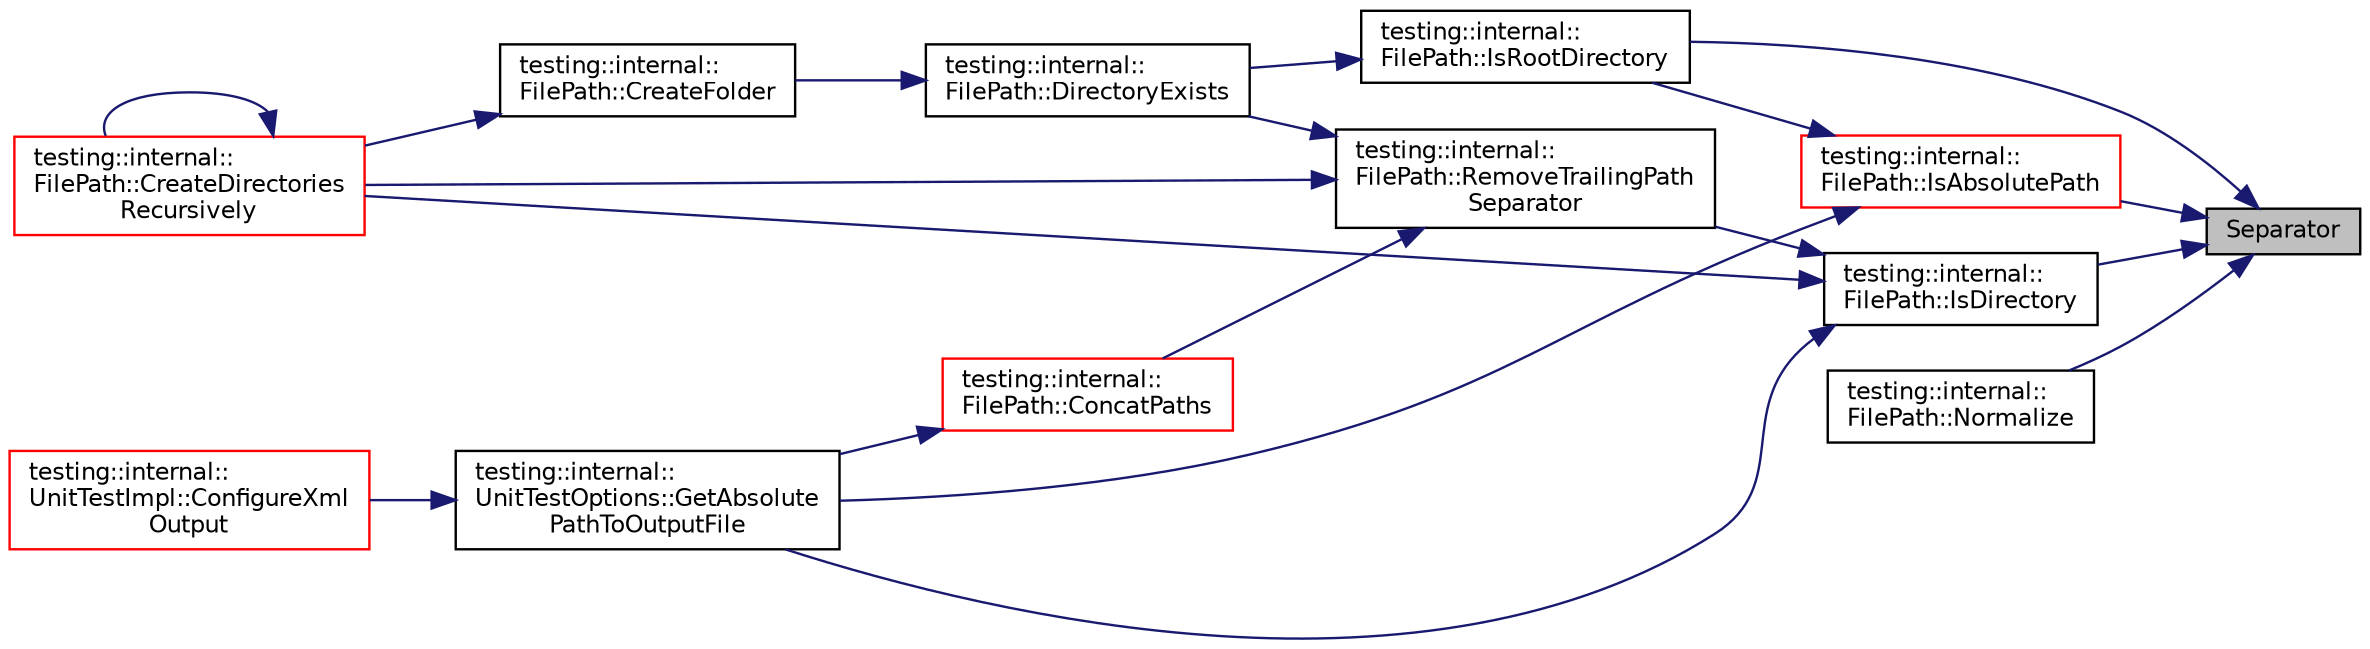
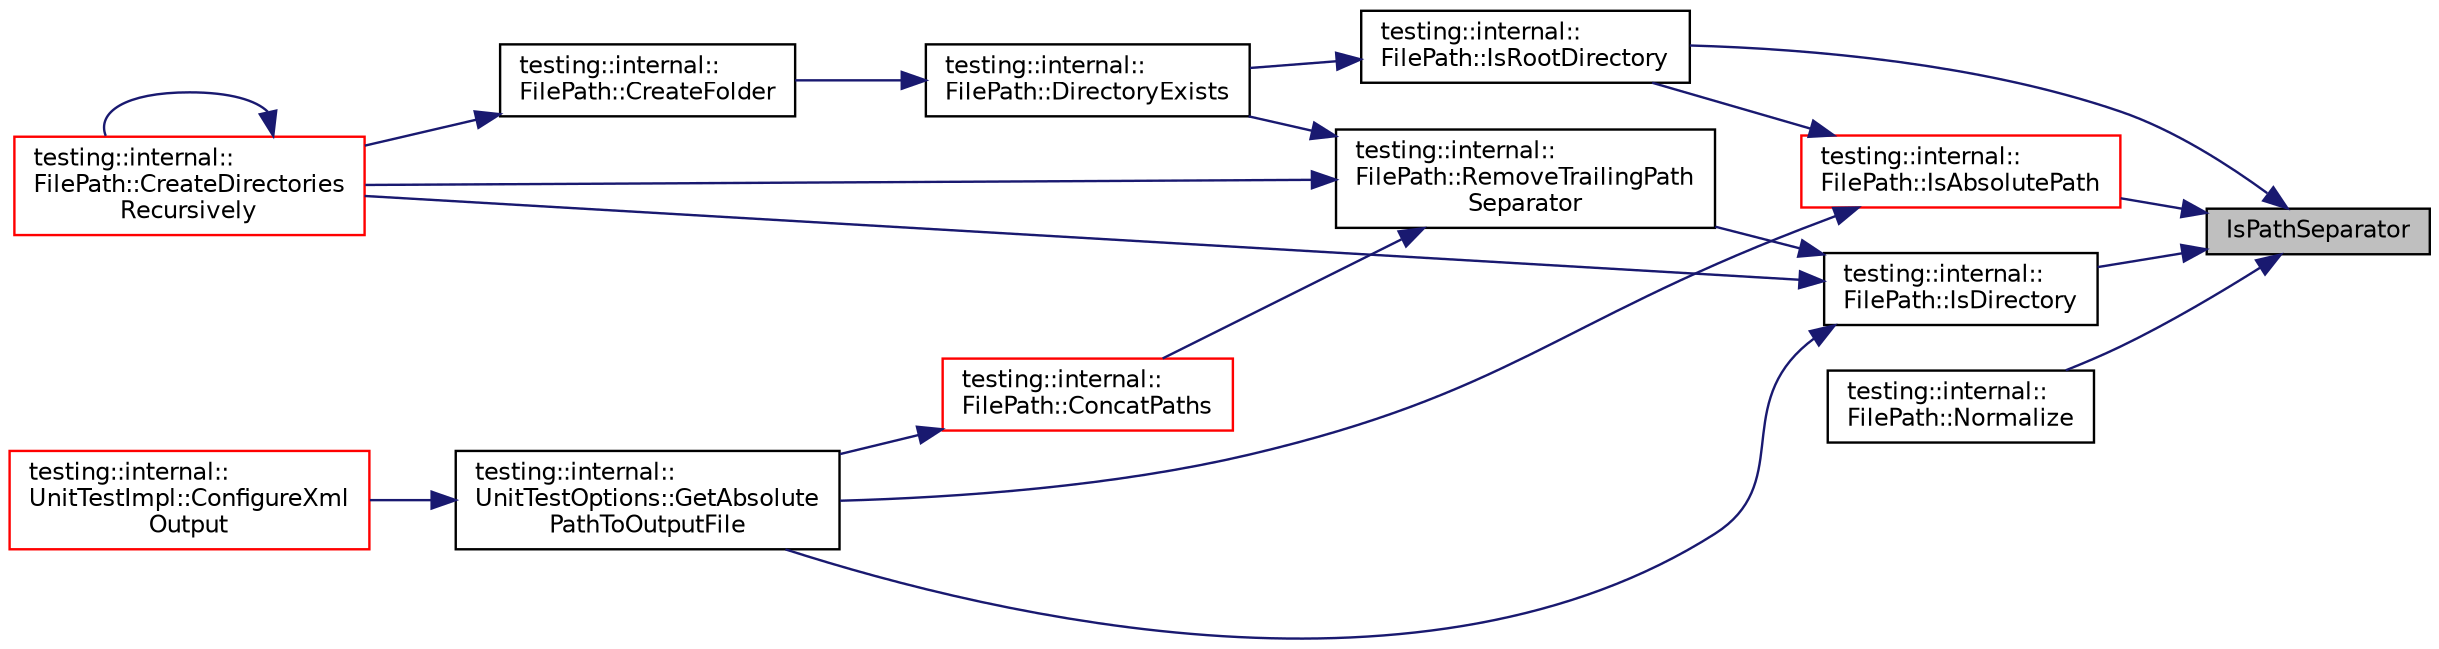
node "Separator": label "Separator" -> "IsPathSeparator"
